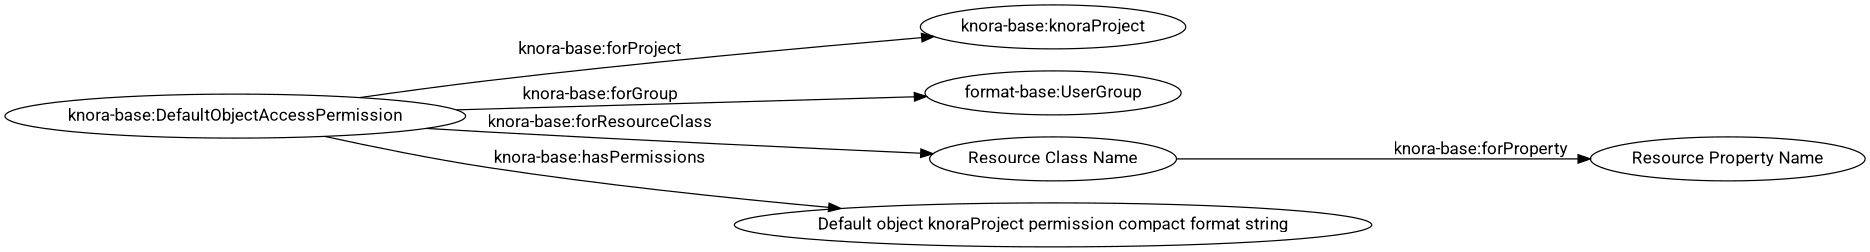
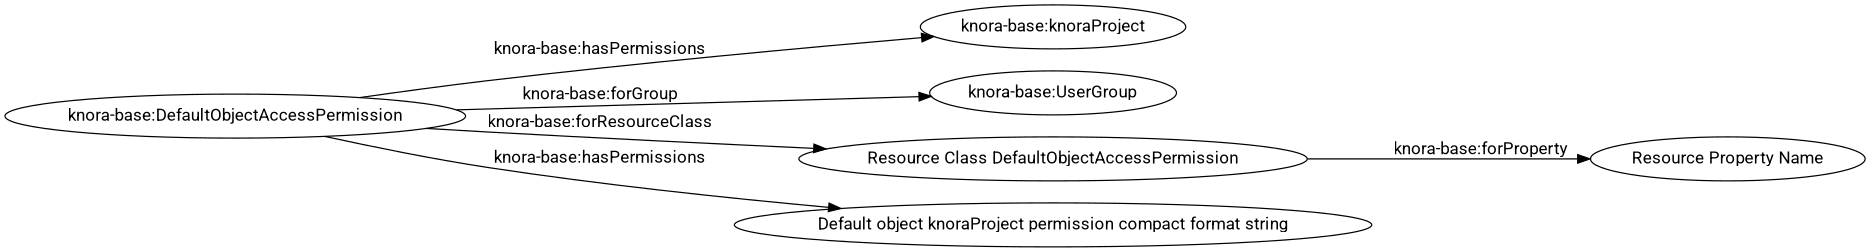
edge "knora-base:DefaultObjectAccessPermission" -> "knora-base:knoraProject": label "knora-base:forProject" -> "knora-base:hasPermissions"
node "format-base:UserGroup": label "format-base:UserGroup" -> "knora-base:UserGroup"
node "Resource Class Name": label "Resource Class Name" -> "Resource Class DefaultObjectAccessPermission"
